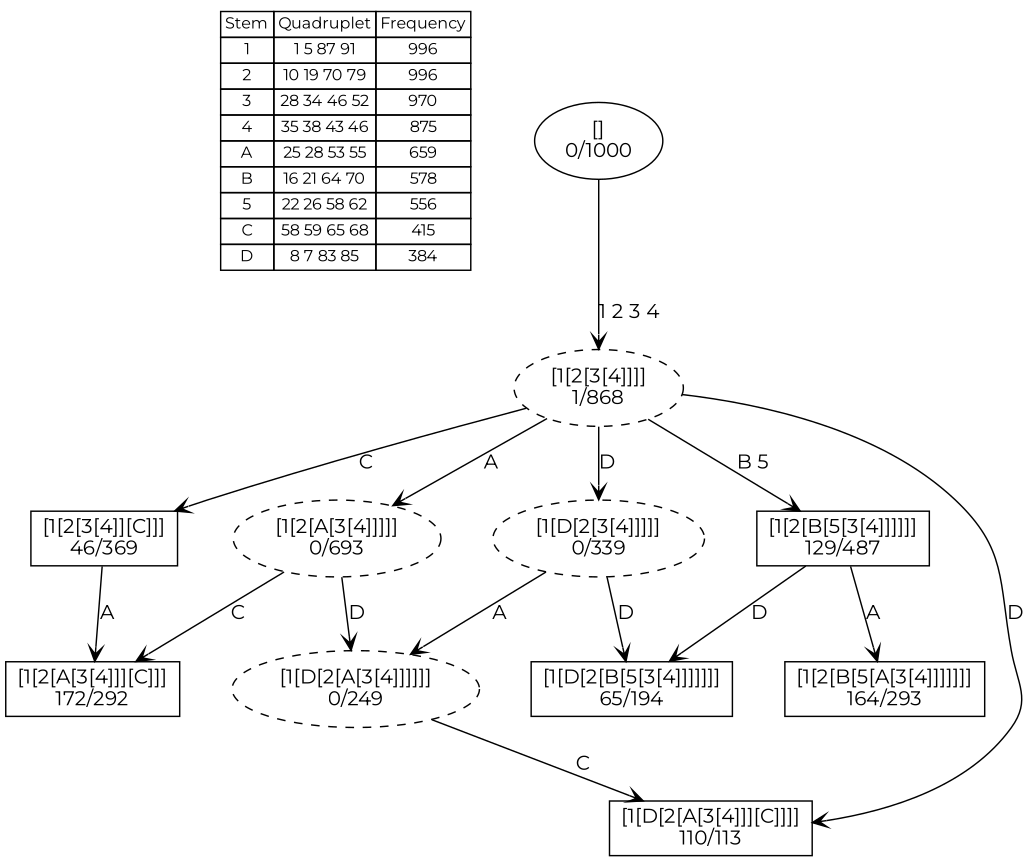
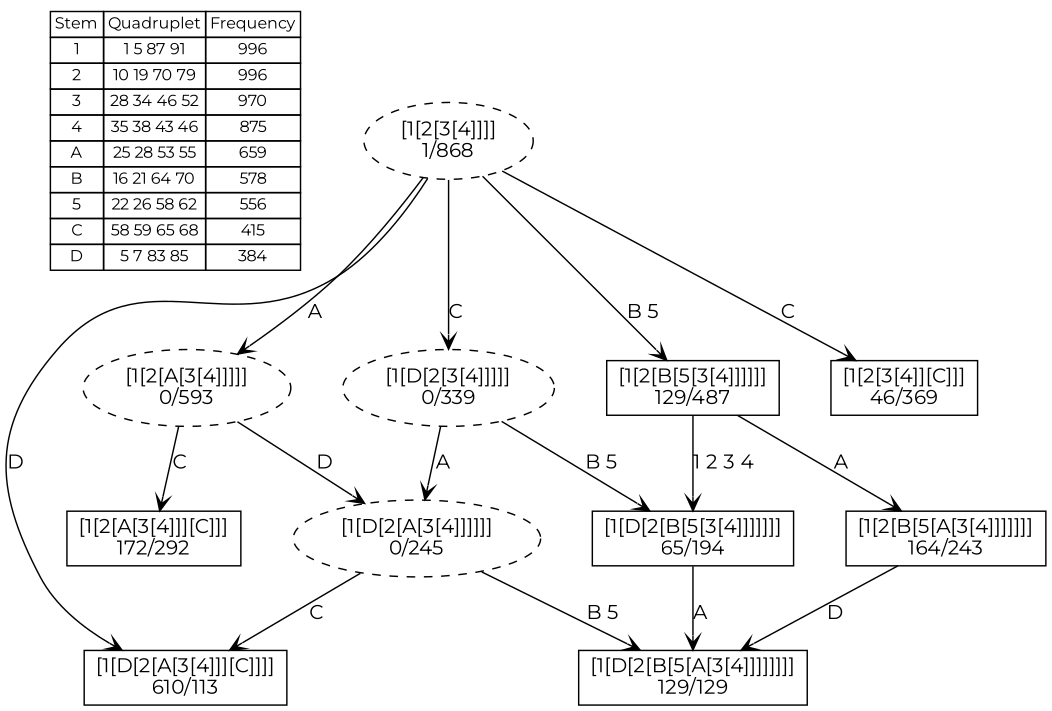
node "[] 0/1000": removed
node "Stem": text "8 7 83 85" -> "5 7 83 85"
edge "[1[2[3[4]]]] 1/868" -> "[1[D[2[3[4]]]]] 0/339": label "D " -> "C "
node "[1[2[A[3[4]]]]] 0/693": label "[1[2[A[3[4]]]]] 0/693" -> "[1[2[A[3[4]]]]] 0/593"
edge "[1[2[3[4]][C]]] 46/369" -> "[1[2[A[3[4]]][C]]] 172/292": removed, label "A"
edge "[1[D[2[3[4]]]]] 0/339" -> "[1[D[2[B[5[3[4]]]]]]] 65/194": label "D " -> "B 5 "
edge "[1[2[B[5[3[4]]]]]] 129/487" -> "[1[D[2[B[5[3[4]]]]]]] 65/194": label "D " -> "1 2 3 4 "
node "[1[D[2[B[5[A[3[4]]]]]]]] 129/129": added
node "[1[D[2[A[3[4]]]]]] 0/249": label "[1[D[2[A[3[4]]]]]] 0/249" -> "[1[D[2[A[3[4]]]]]] 0/245"
node "[1[2[B[5[A[3[4]]]]]]] 164/293": label "[1[2[B[5[A[3[4]]]]]]] 164/293" -> "[1[2[B[5[A[3[4]]]]]]] 164/243"
node "[1[D[2[A[3[4]]][C]]]] 110/113": label "[1[D[2[A[3[4]]][C]]]] 110/113" -> "[1[D[2[A[3[4]]][C]]]] 610/113"
